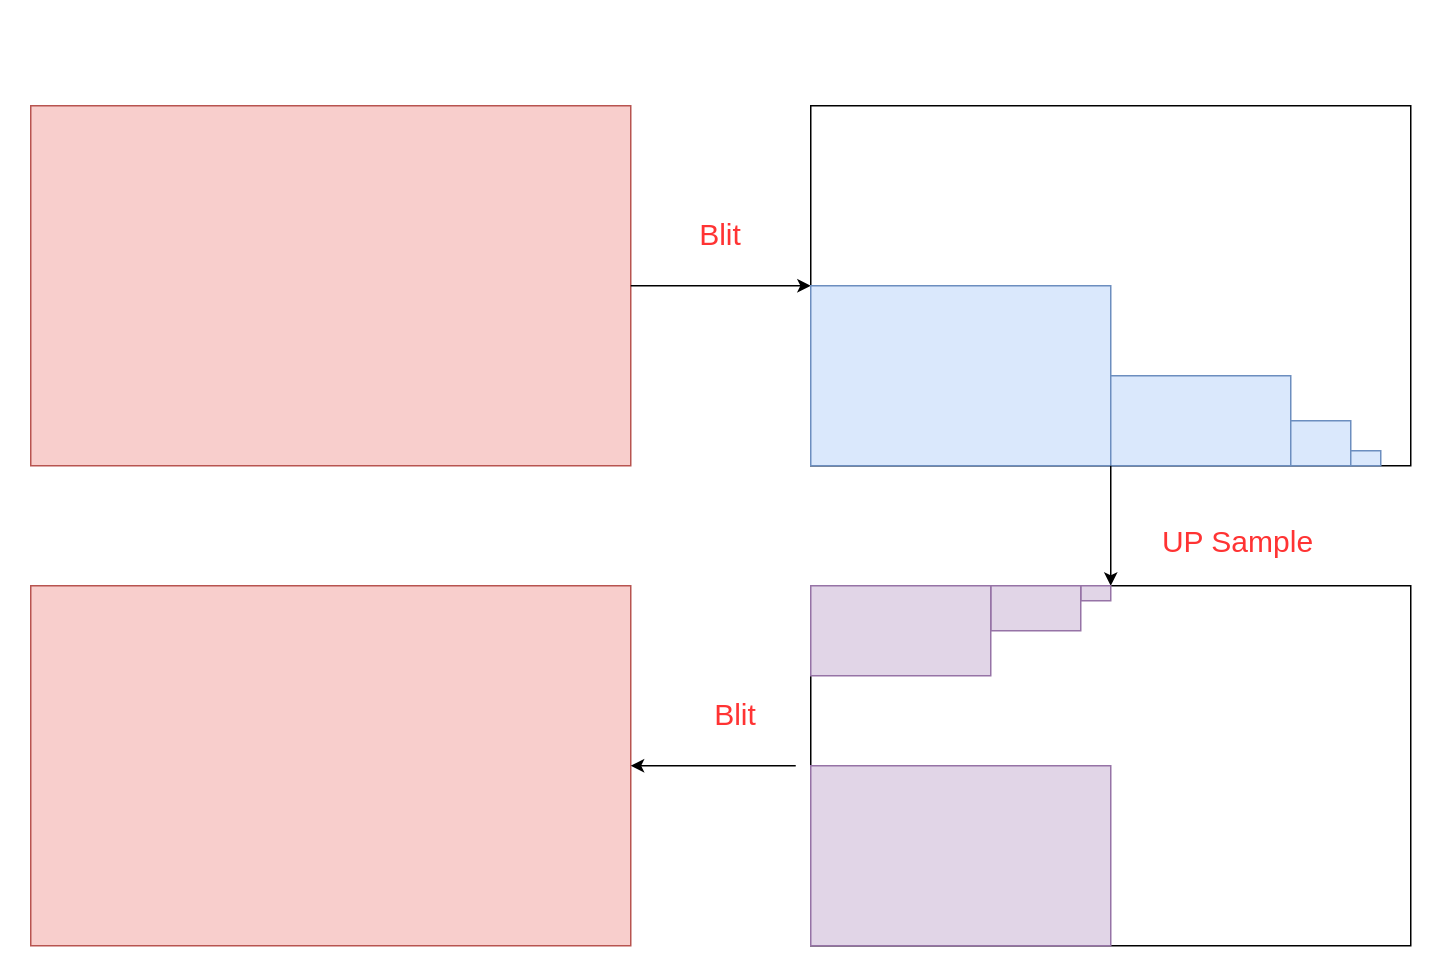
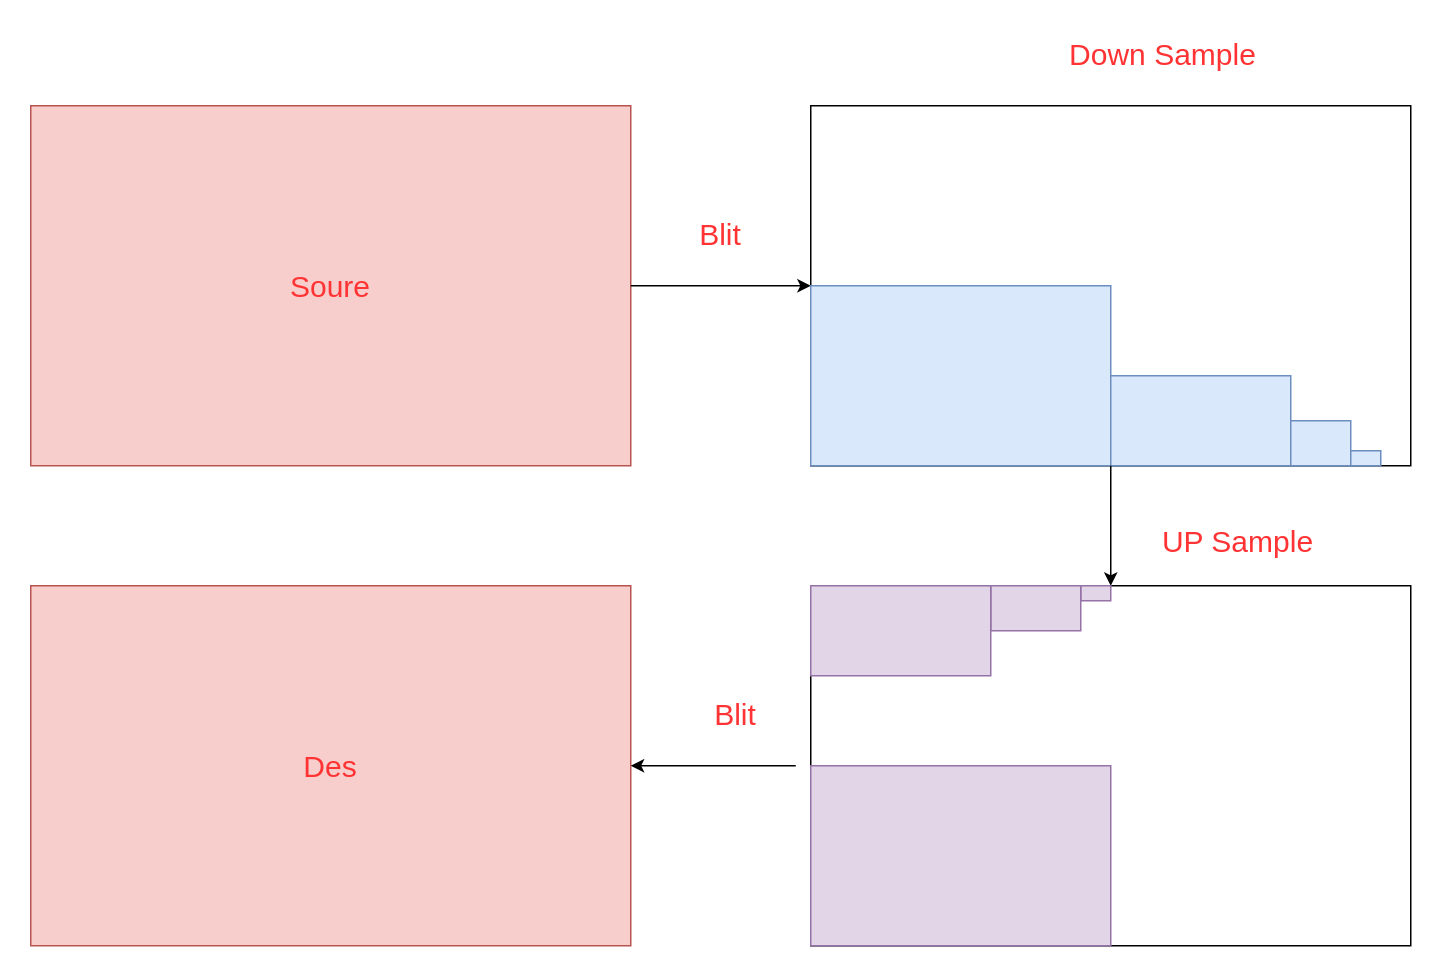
node "Down Sample": added
node "Soure": added
node "Des": added
